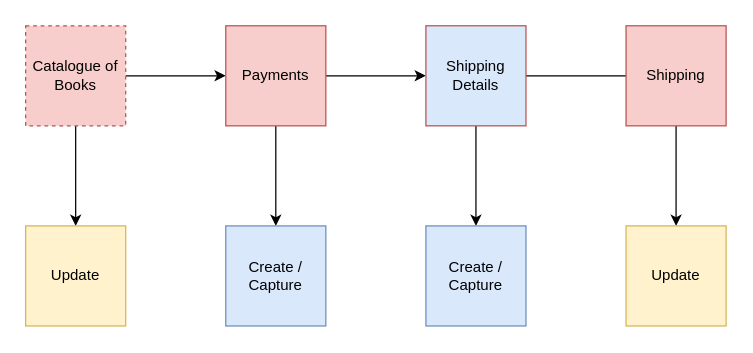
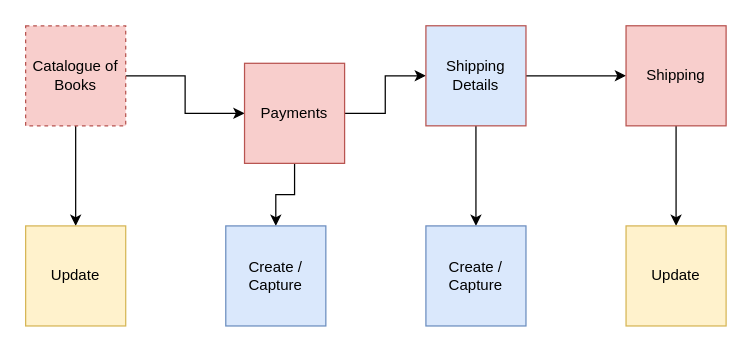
node "Payments": moved (276, 76) -> (294, 113)
edge "Shipping Details" -- "Shipping": arrowhead none -> classic
